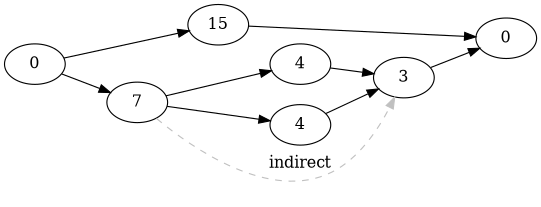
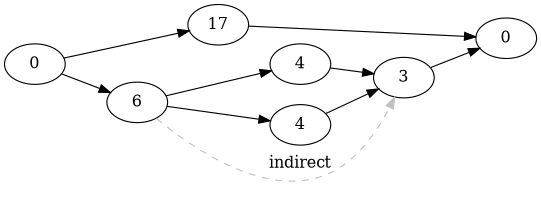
node "15": label "15" -> "17"
node "7": label "7" -> "6"
